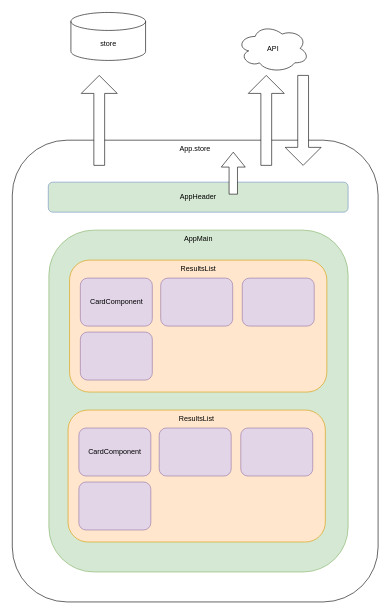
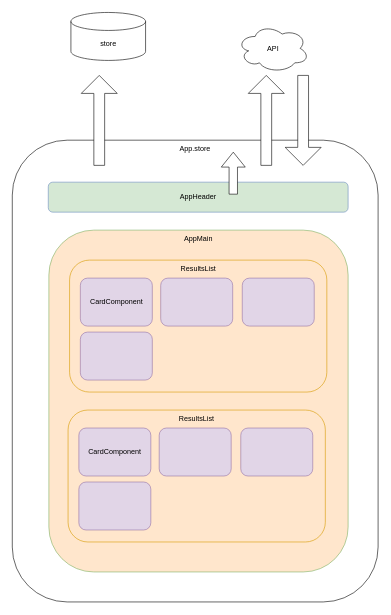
node "AppMain": fillcolor #d5e8d4 -> #ffe6cc
